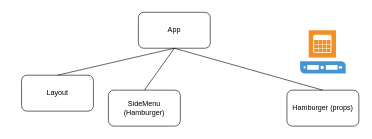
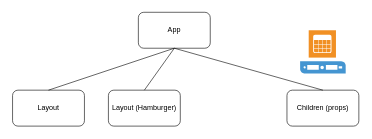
node "Layout": moved (57, 93) -> (48, 108)
node "SideMenu (Hamburger)": label "SideMenu (Hamburger)" -> "Layout (Hamburger)"
node "Hamburger (props)": label "Hamburger (props)" -> "Children (props)"
